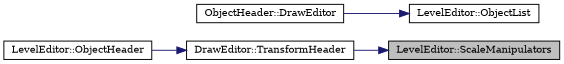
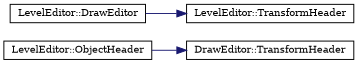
node "ObjectHeader::DrawEditor": label "ObjectHeader::DrawEditor" -> "LevelEditor::DrawEditor"
node "LevelEditor::ObjectList": label "LevelEditor::ObjectList" -> "LevelEditor::TransformHeader"
node "LevelEditor::ScaleManipulators": removed
